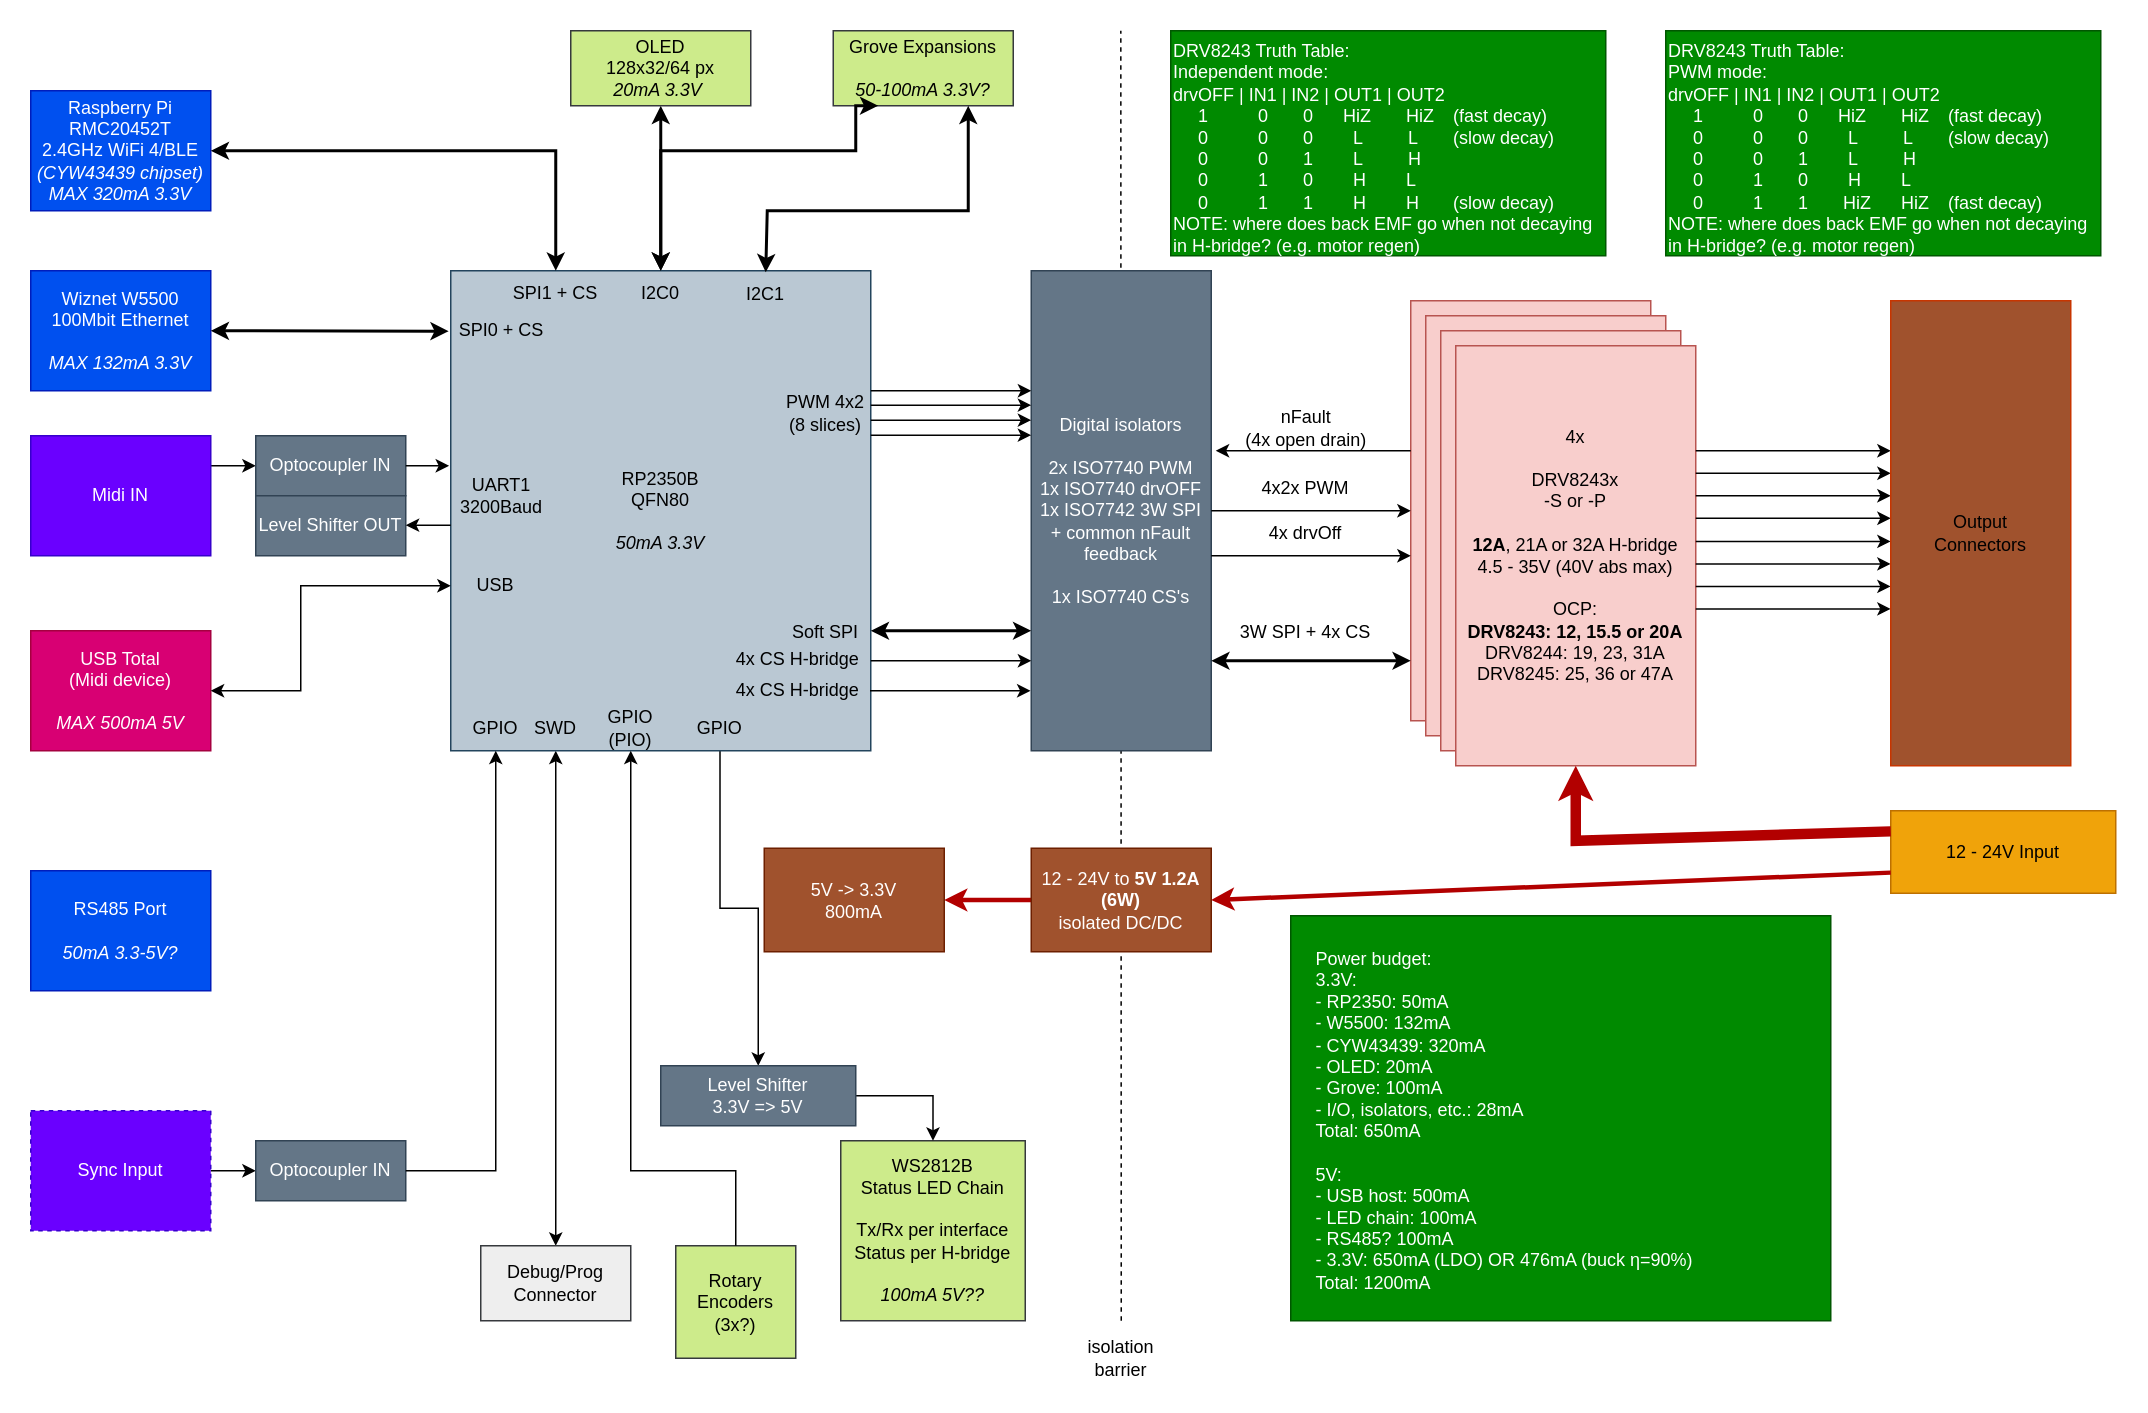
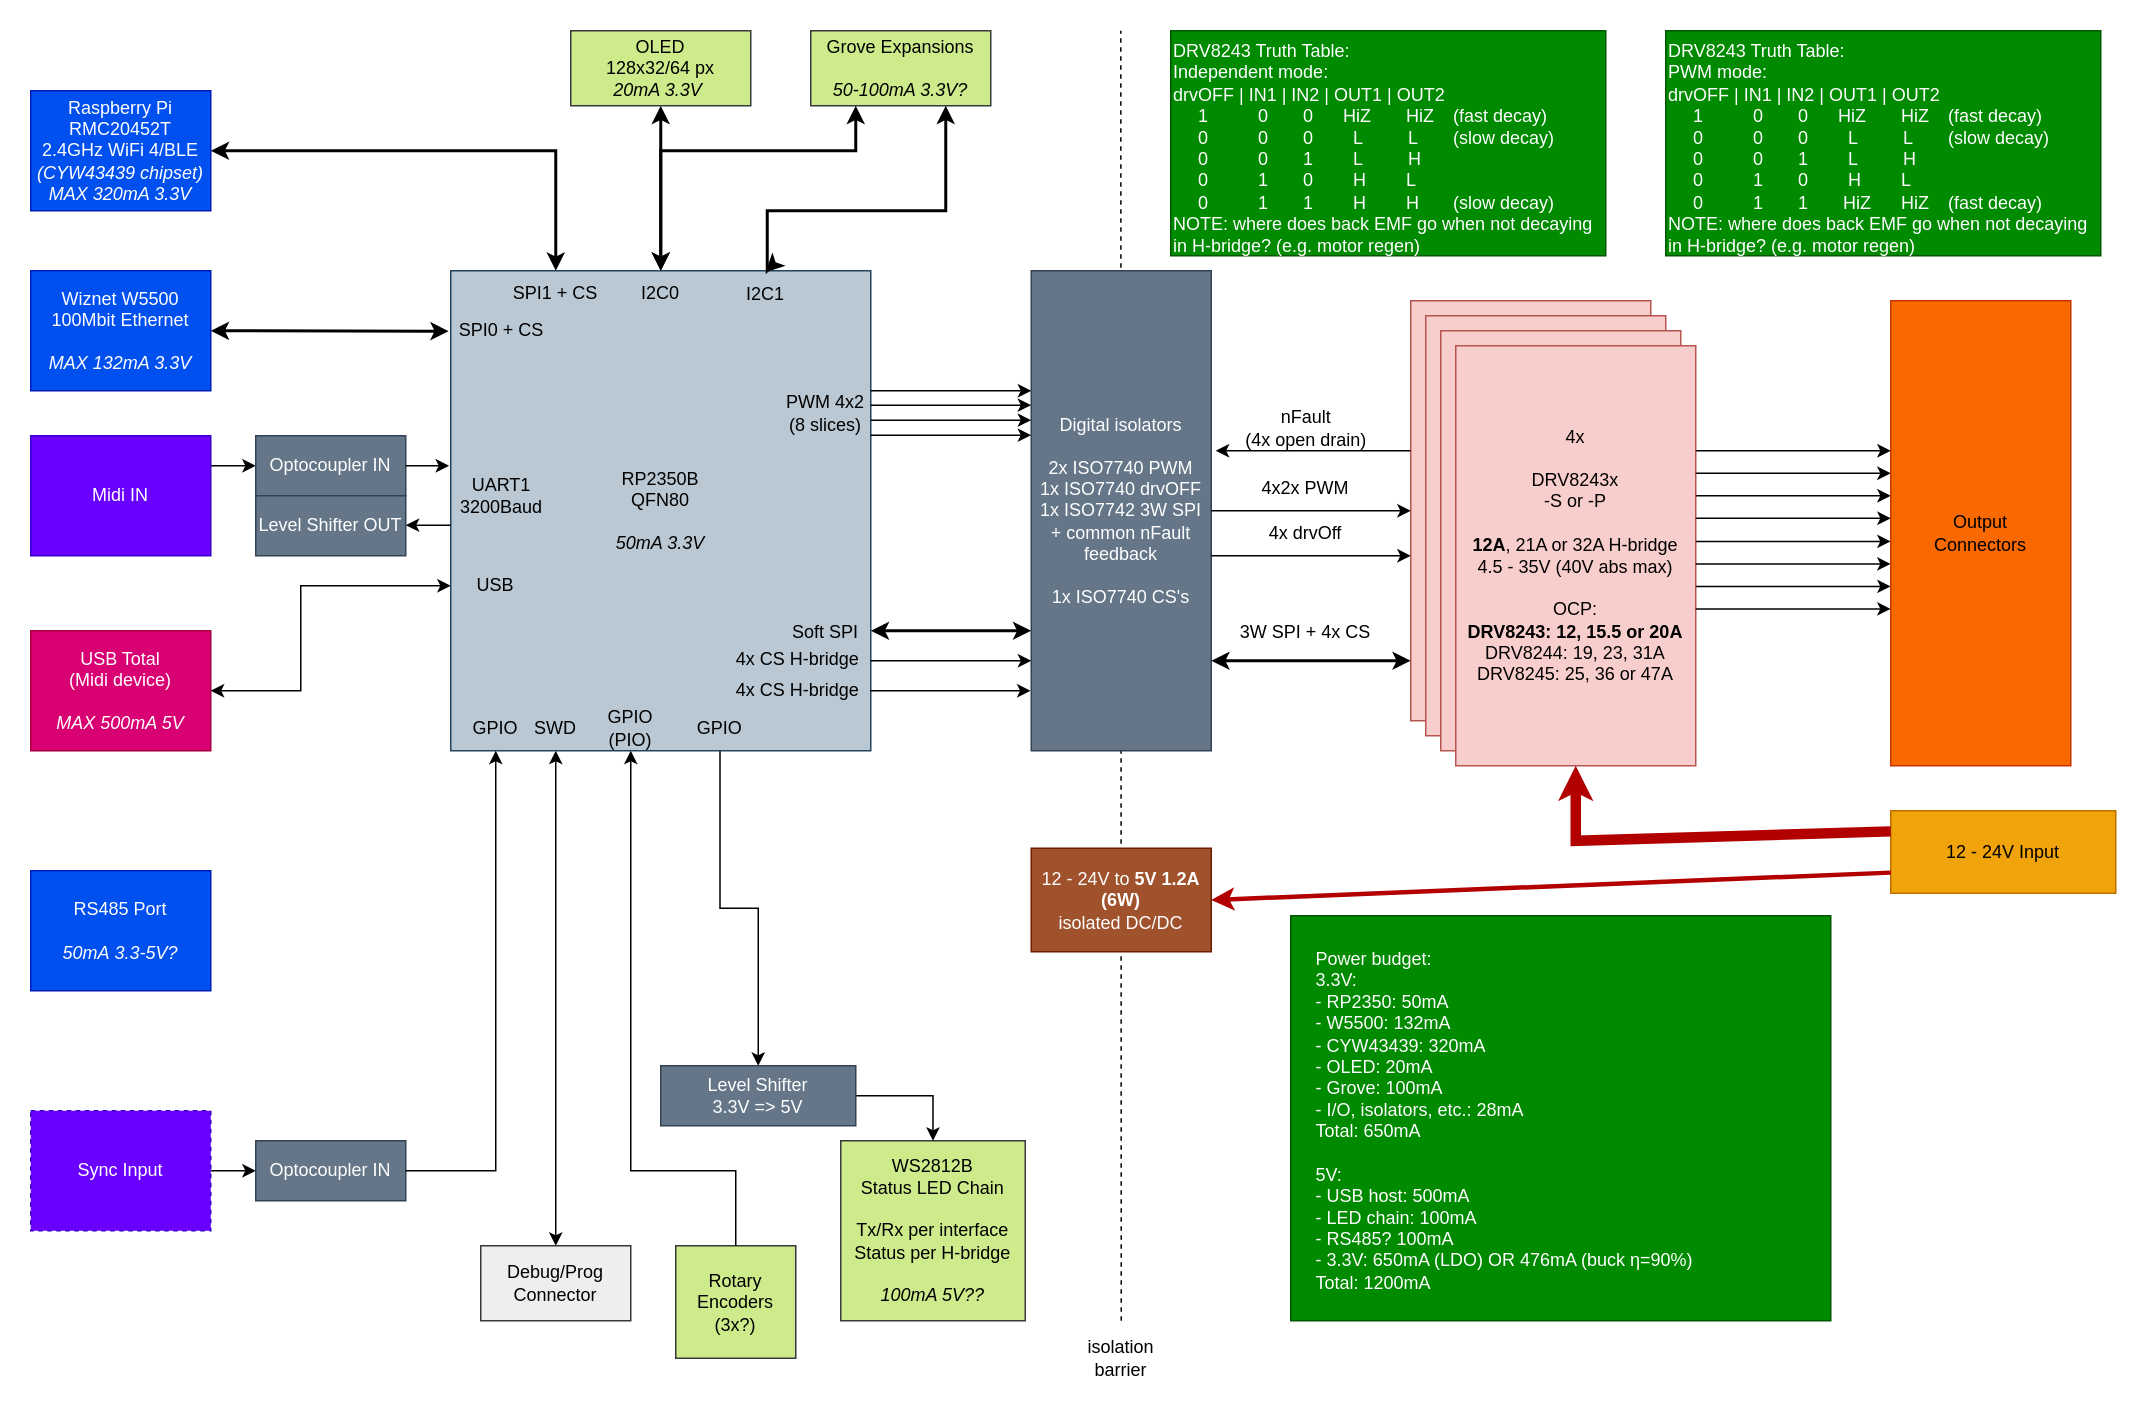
node "Grove Expansions 50-100mA 3.3V?": moved (923, 68) -> (901, 68)
node "Output Connectors": fillcolor #a0522d -> #fa6800
node "5V -> 3.3V 800mA": removed
edge "12 - 24V to 5V 1.2A (6W) isolated DC/DC" -> "5V -> 3.3V 800mA": removed
